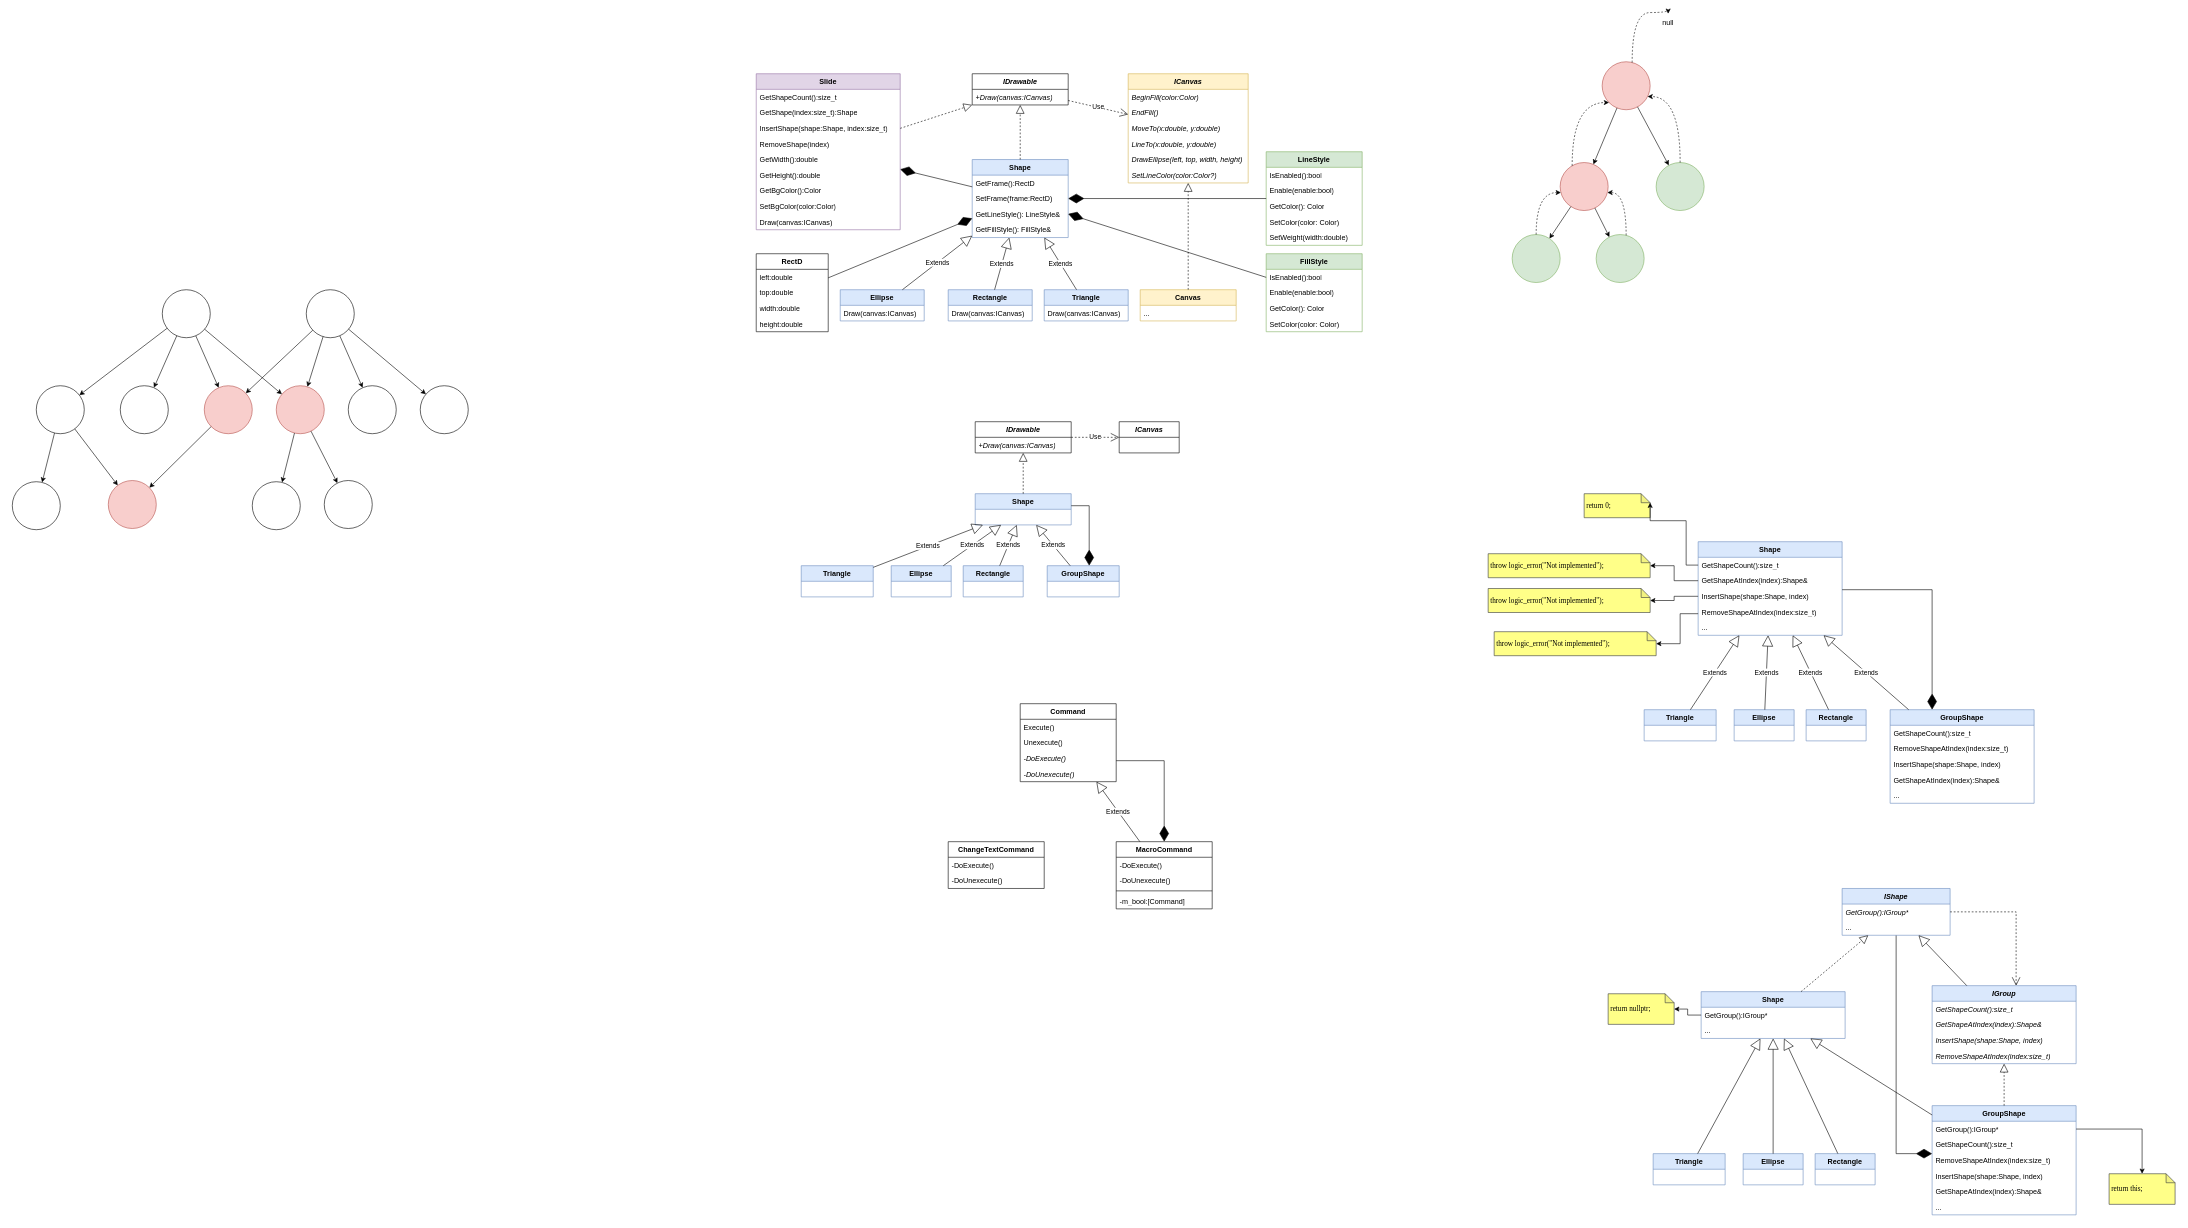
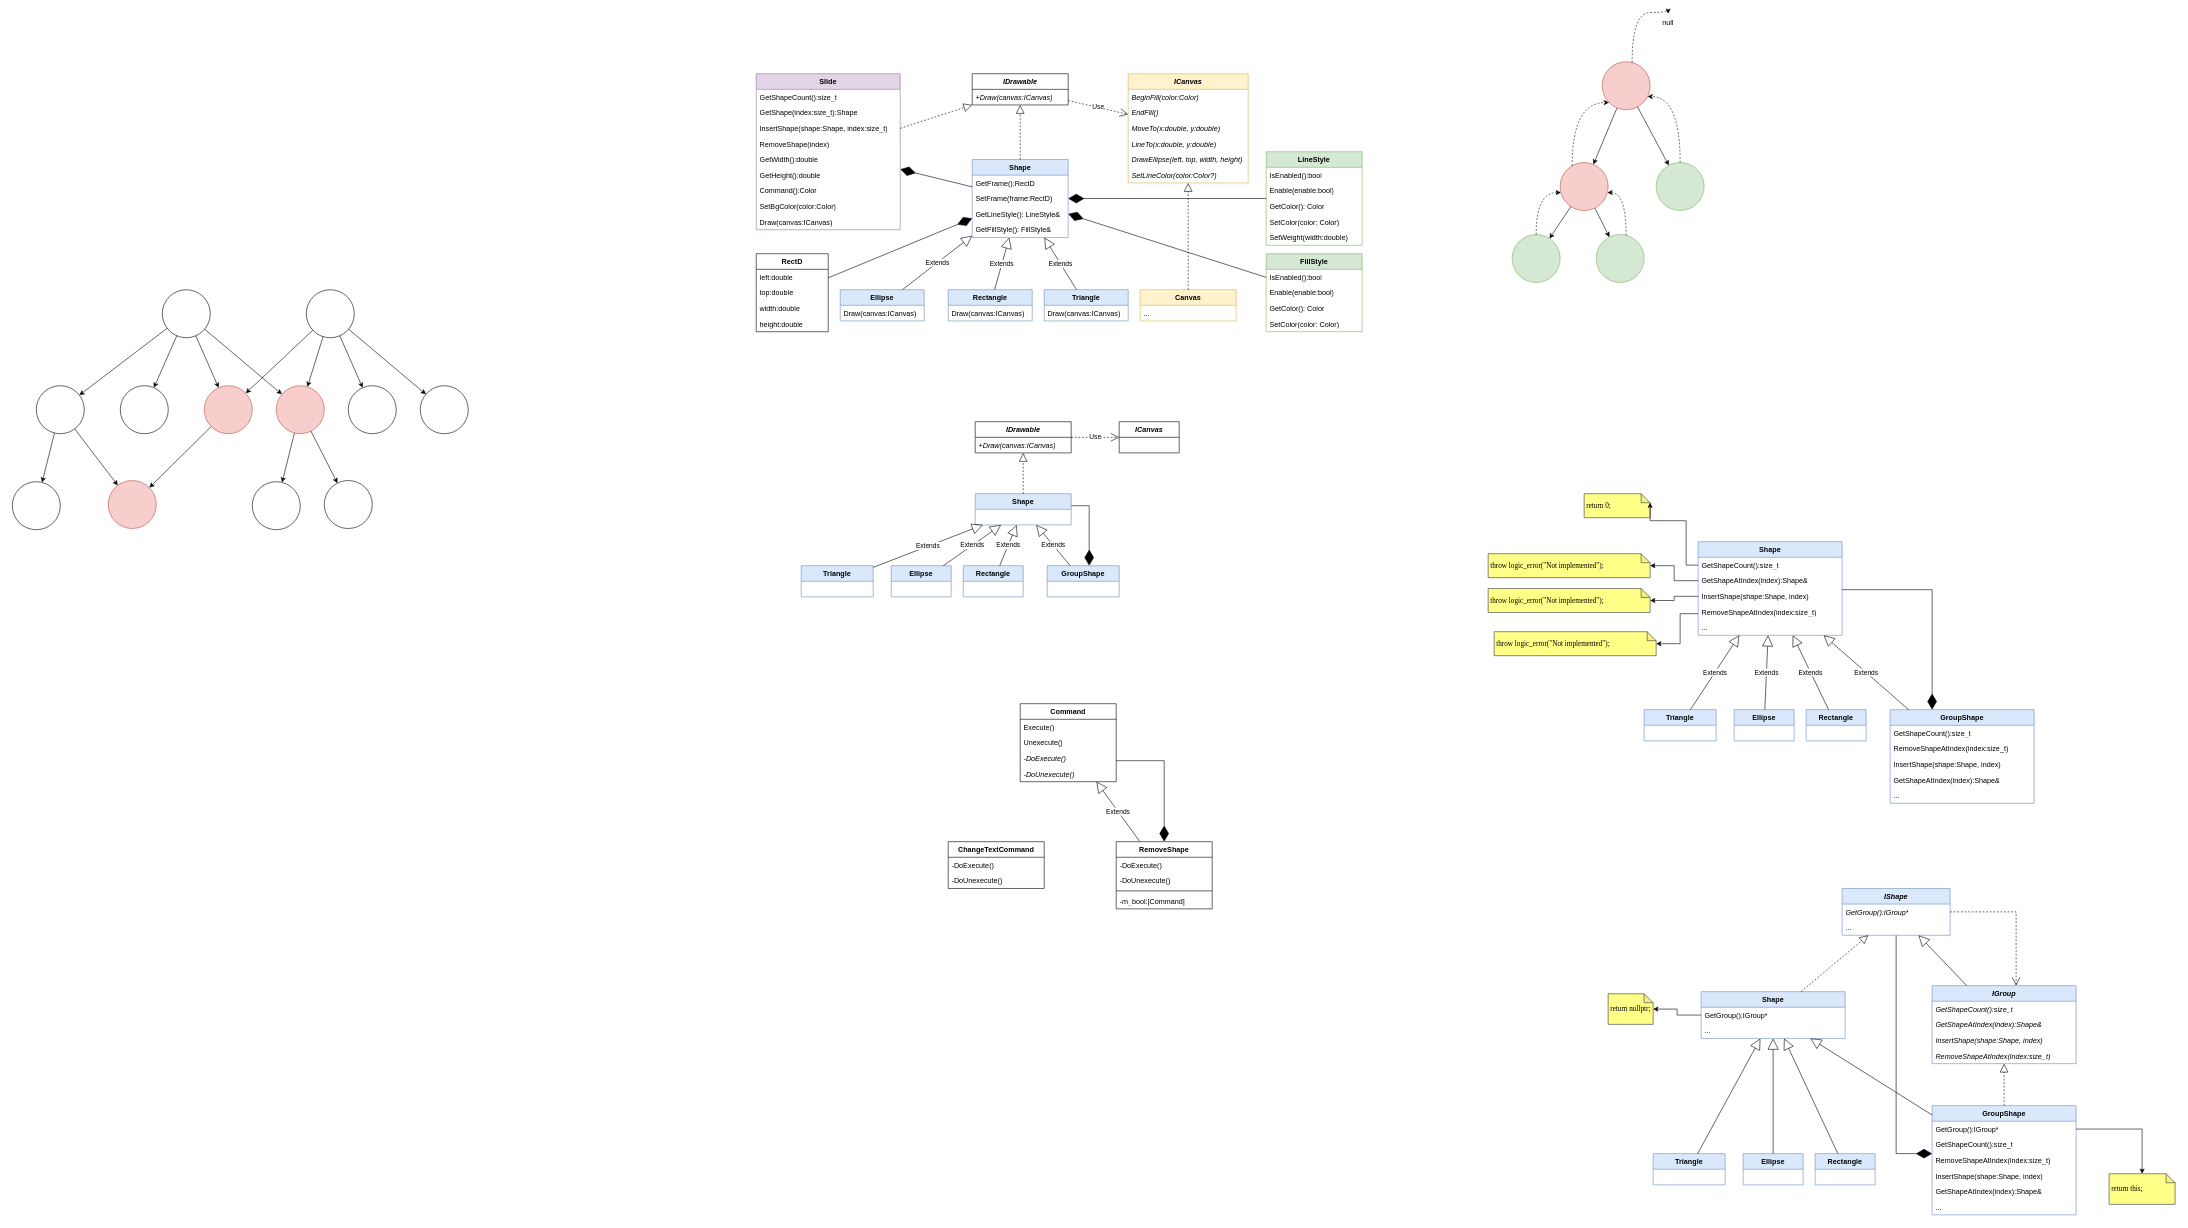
node "GetBgColor():Color": label "GetBgColor():Color" -> "Command():Color"
node "MacroCommand": label "MacroCommand" -> "RemoveShape"
node "return nullptr;": size 66x31 -> 45x31
